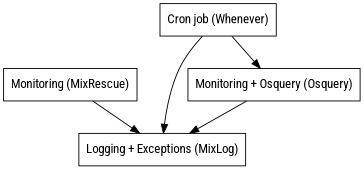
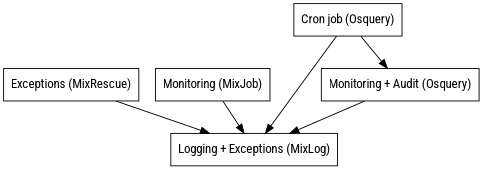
node "Cron job (Whenever)": label "Cron job (Whenever)" -> "Cron job (Osquery)"
node "Monitoring (MixRescue)": label "Monitoring (MixRescue)" -> "Monitoring (MixJob)"
node "Exceptions (MixRescue)": added
node "Monitoring + Osquery (Osquery)": label "Monitoring + Osquery (Osquery)" -> "Monitoring + Audit (Osquery)"
